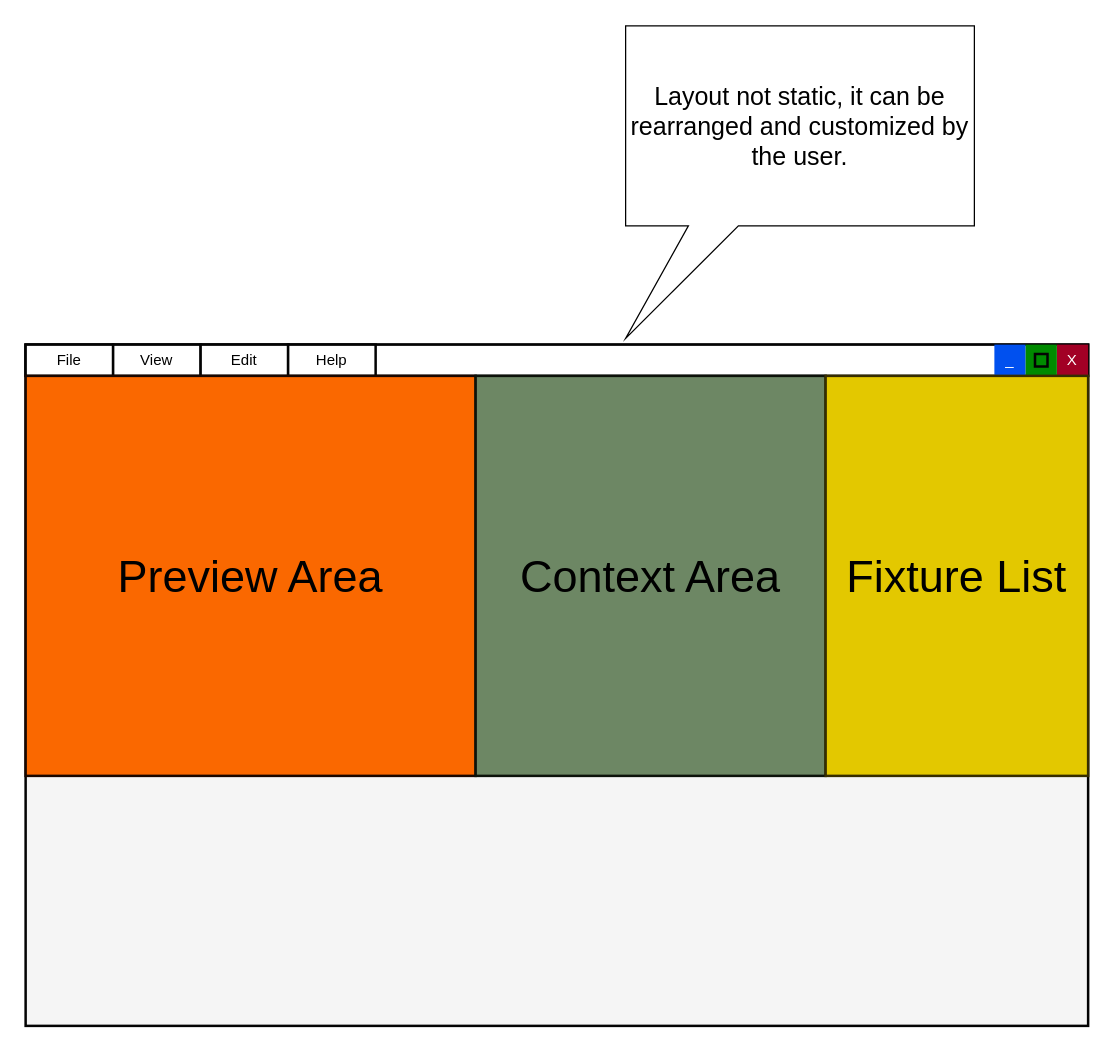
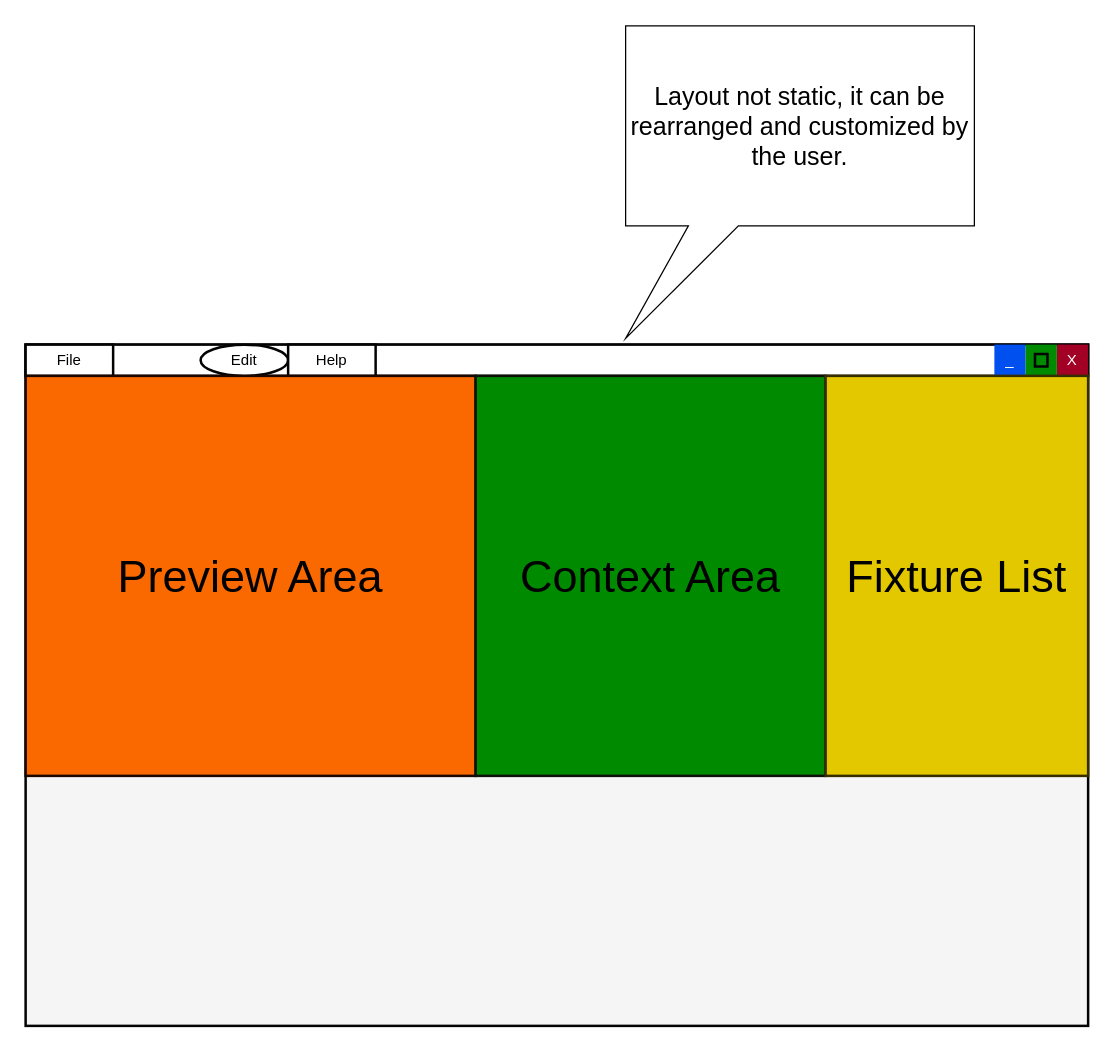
node "View": removed
node "Edit": shape rectangle -> ellipse
node "Context Area": fillcolor #6d8764 -> #008a00
